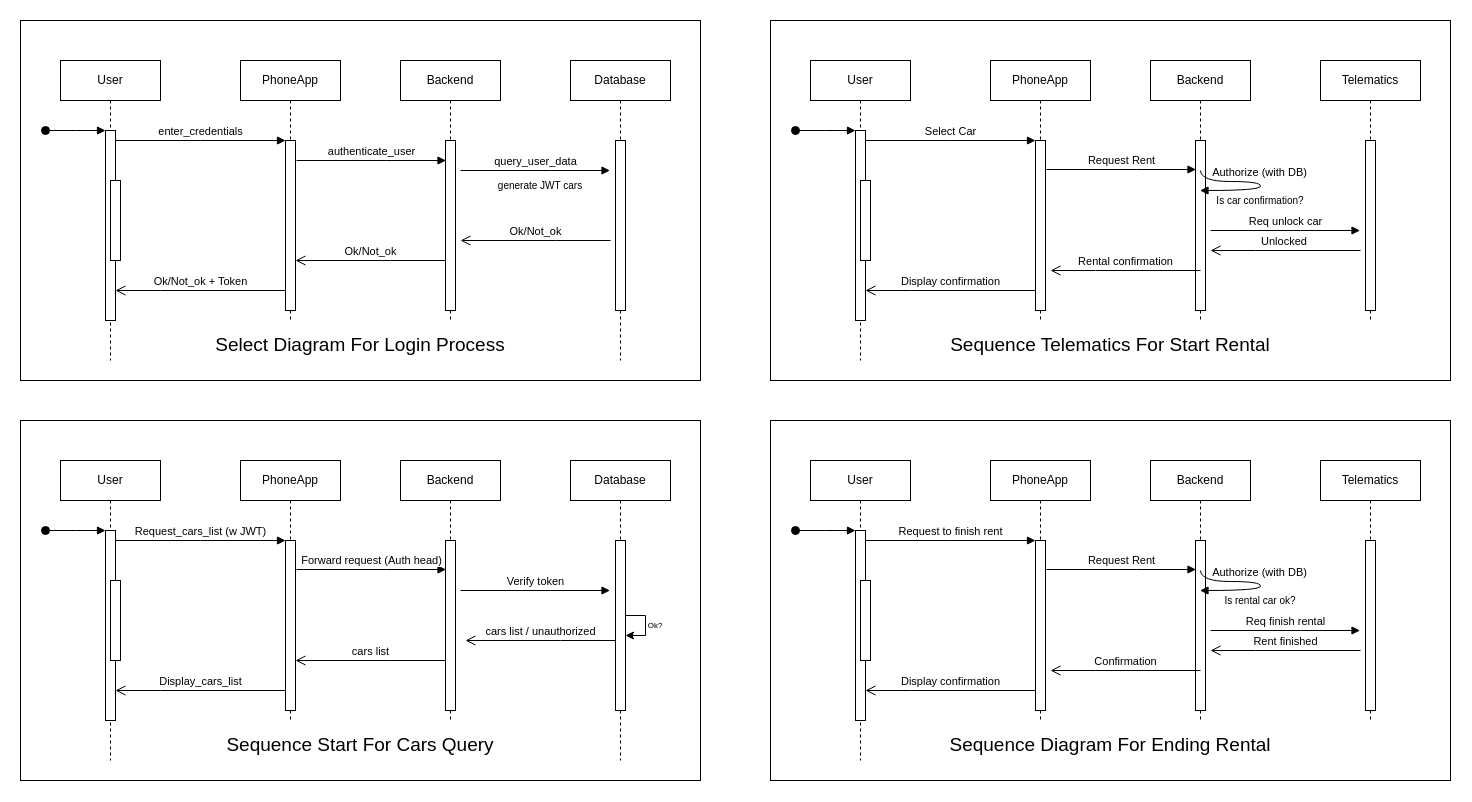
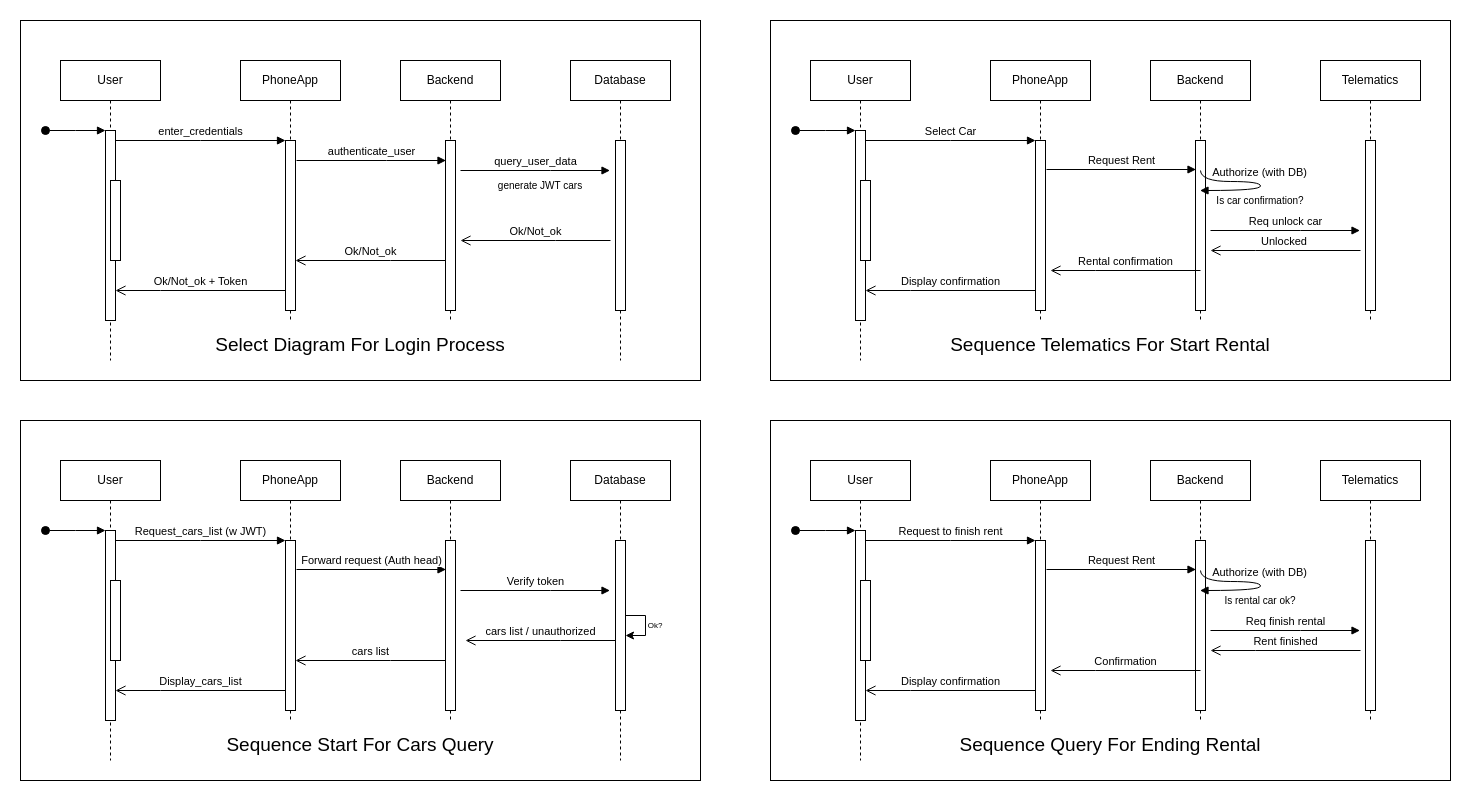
node "Sequence Diagram For Ending Rental": label "Sequence Diagram For Ending Rental" -> "Sequence Query For Ending Rental"
